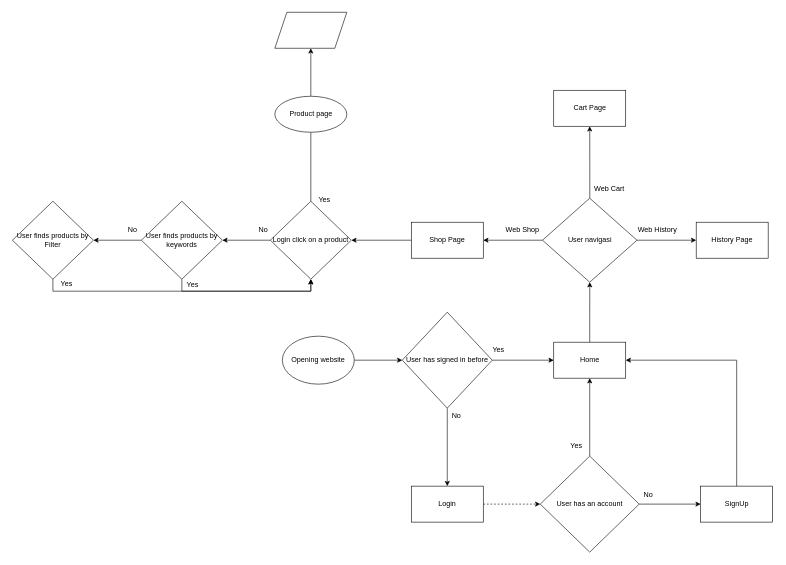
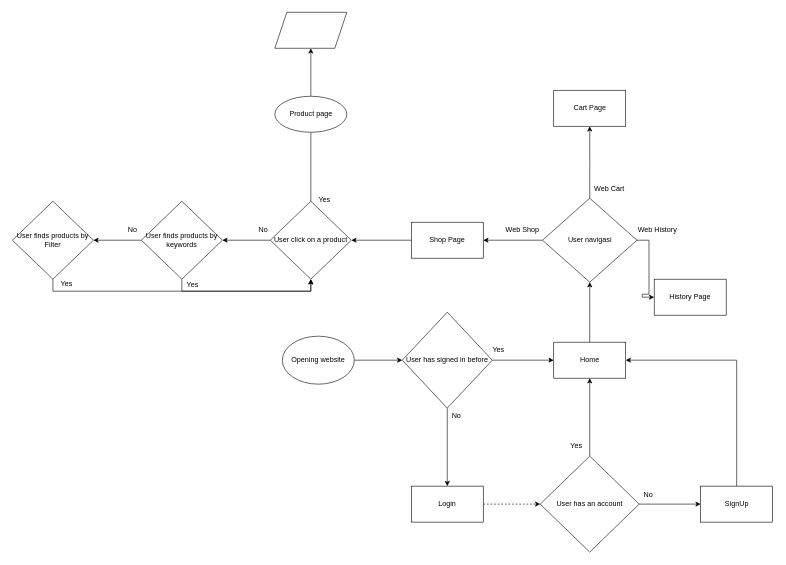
node "Login click on a product": label "Login click on a product" -> "User click on a product"
node "History Page": moved (732, 240) -> (690, 297)
